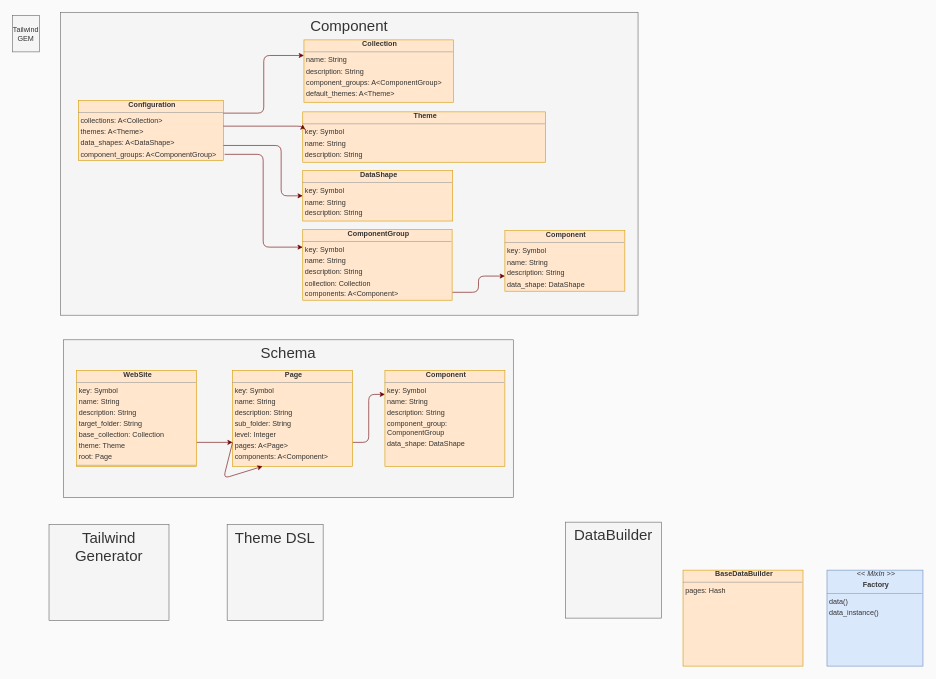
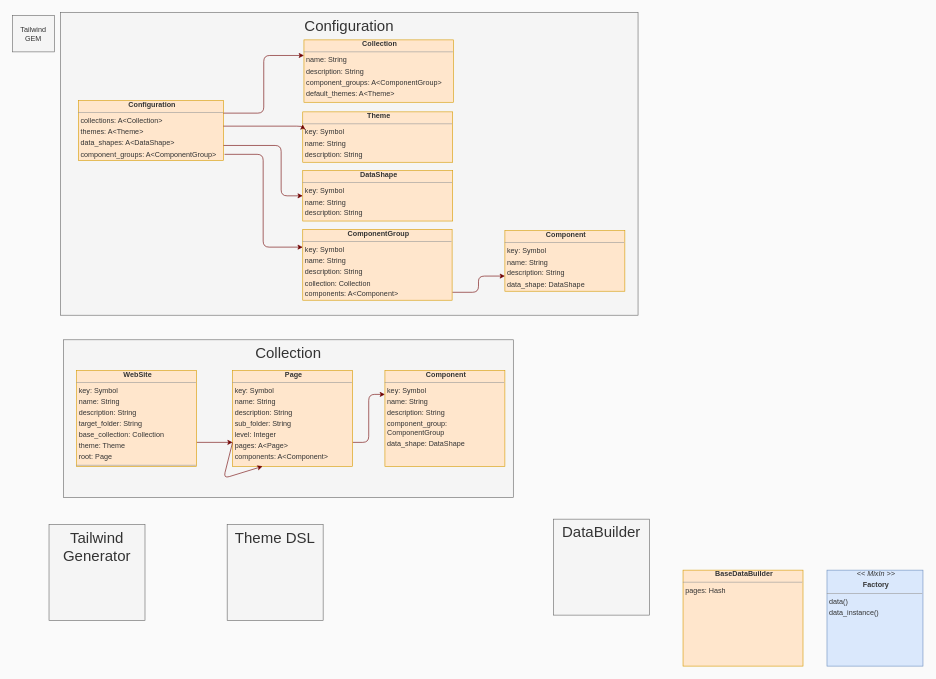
node "Component": label "Component" -> "Configuration"
node "Tailwind GEM": size 27x37 -> 42x37
node "Theme key: Symbol name: String description: String": size 243x50 -> 150x50
node "Schema": label "Schema" -> "Collection"
node "DataBuilder": moved (614, 570) -> (602, 567)
node "Tailwind Generator": size 120x96 -> 96x96
